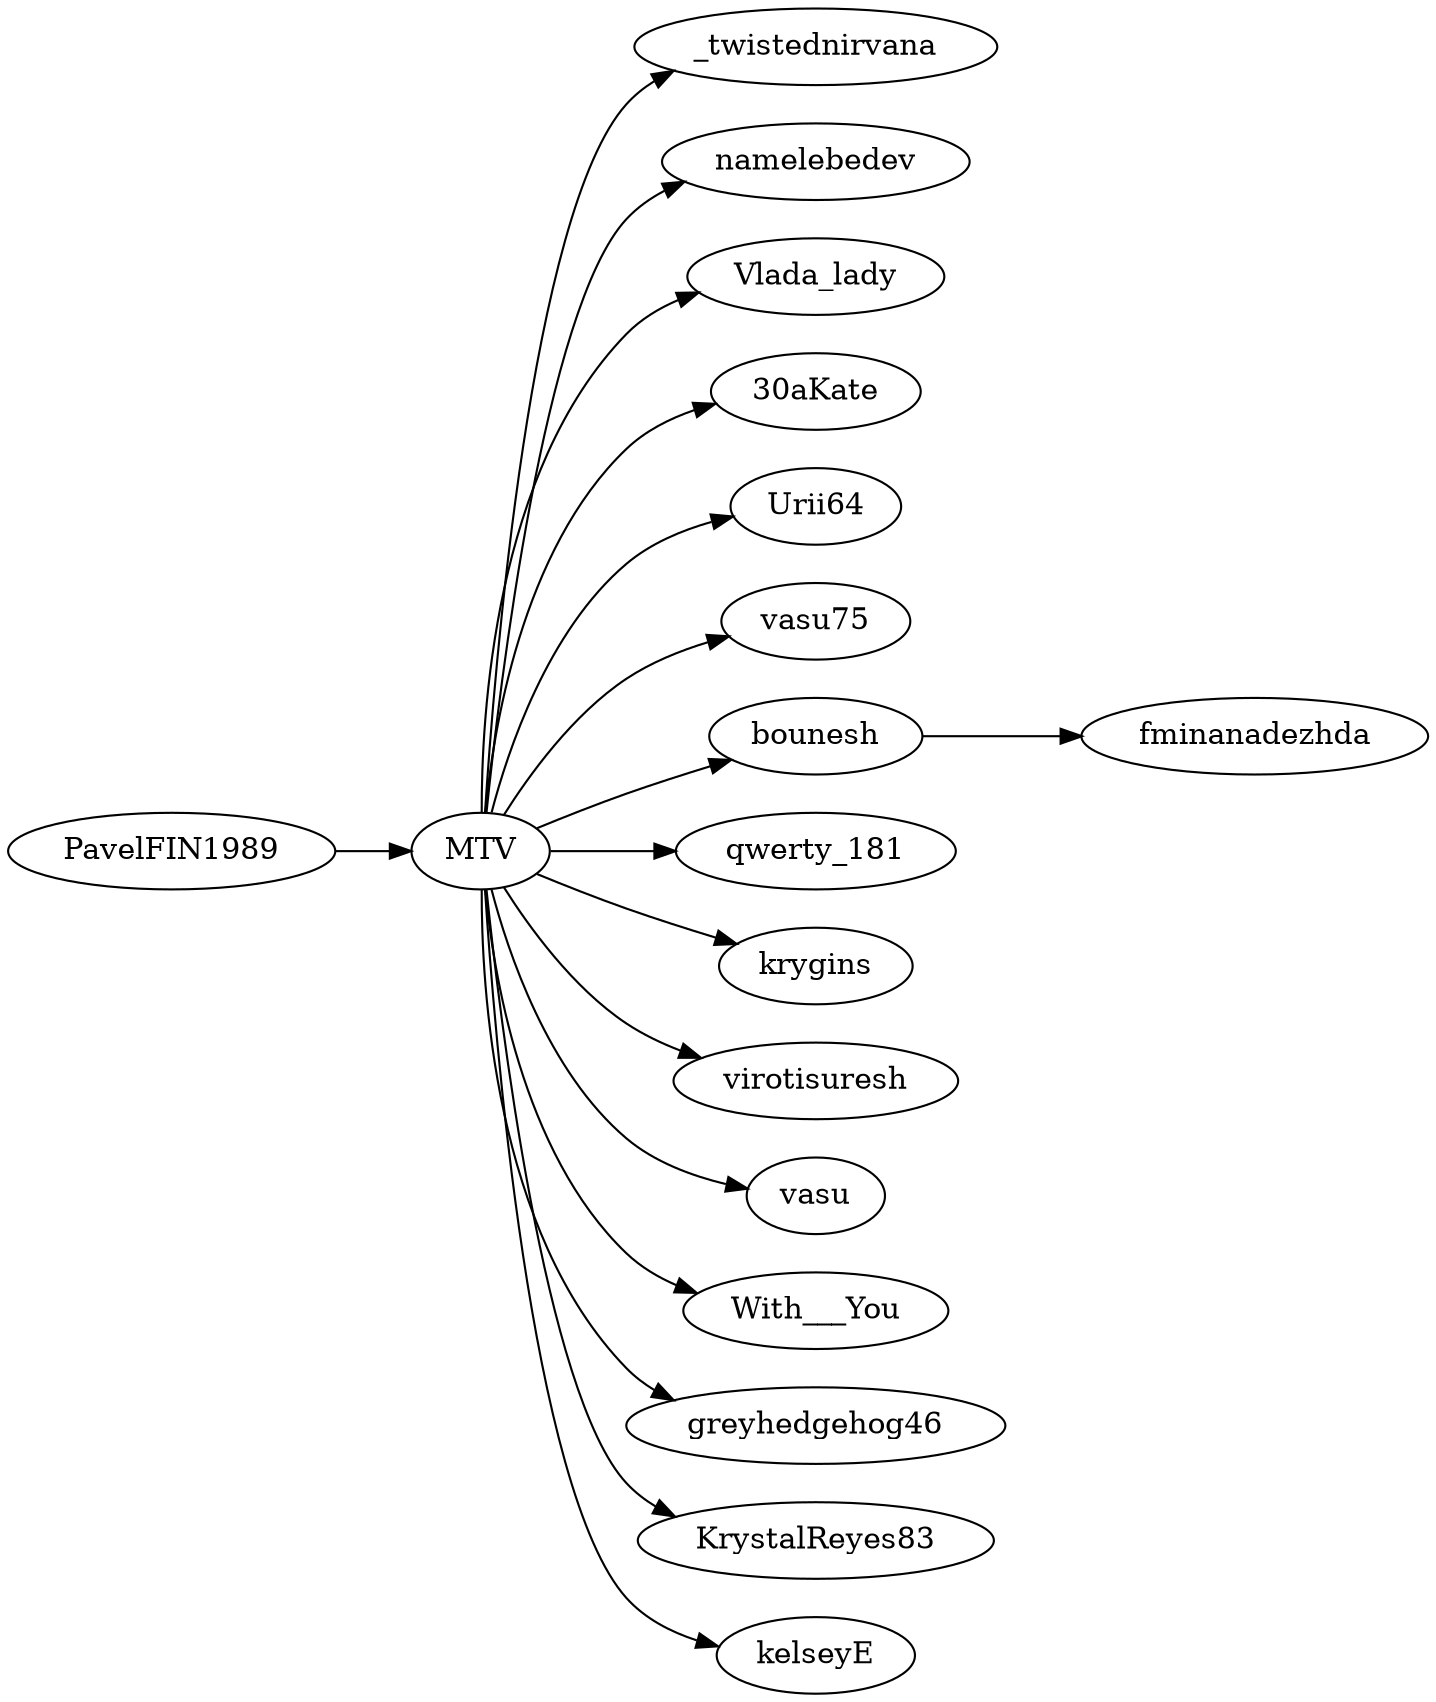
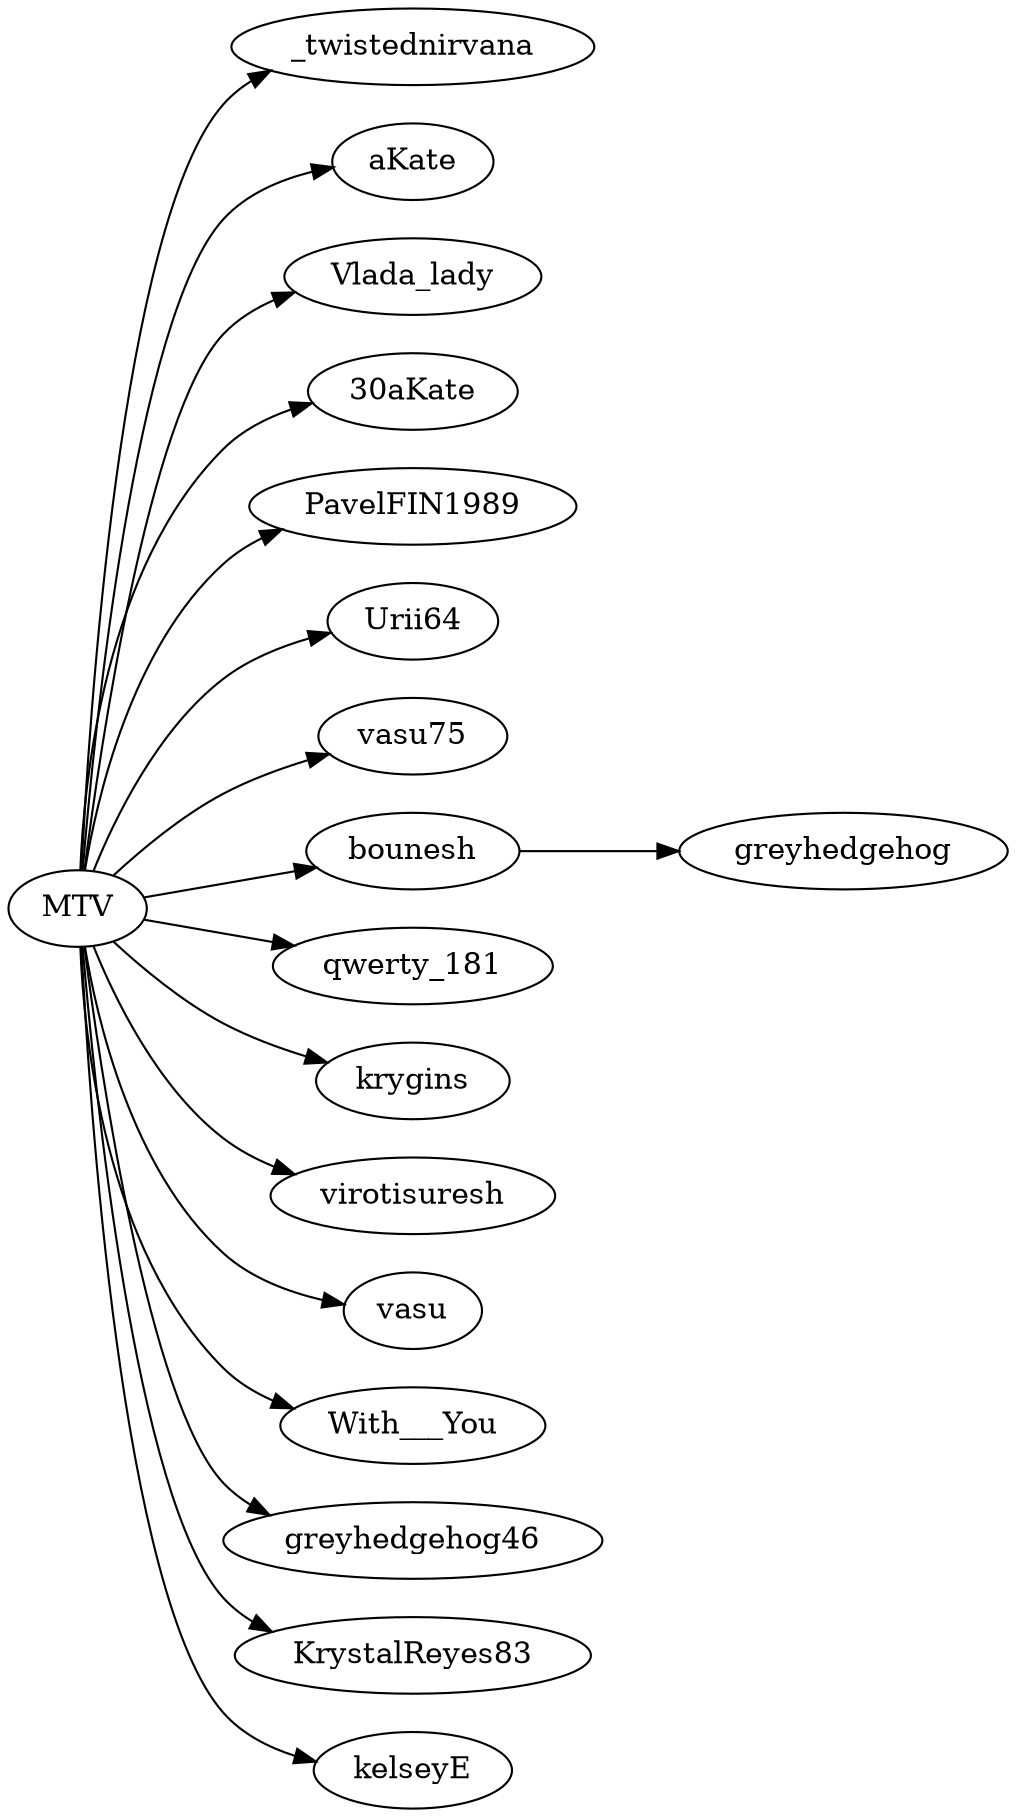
node "namelebedev": label "namelebedev" -> "aKate"
node "fminanadezhda": label "fminanadezhda" -> "greyhedgehog"
edge "PavelFIN1989" -> "MTV": reversed
